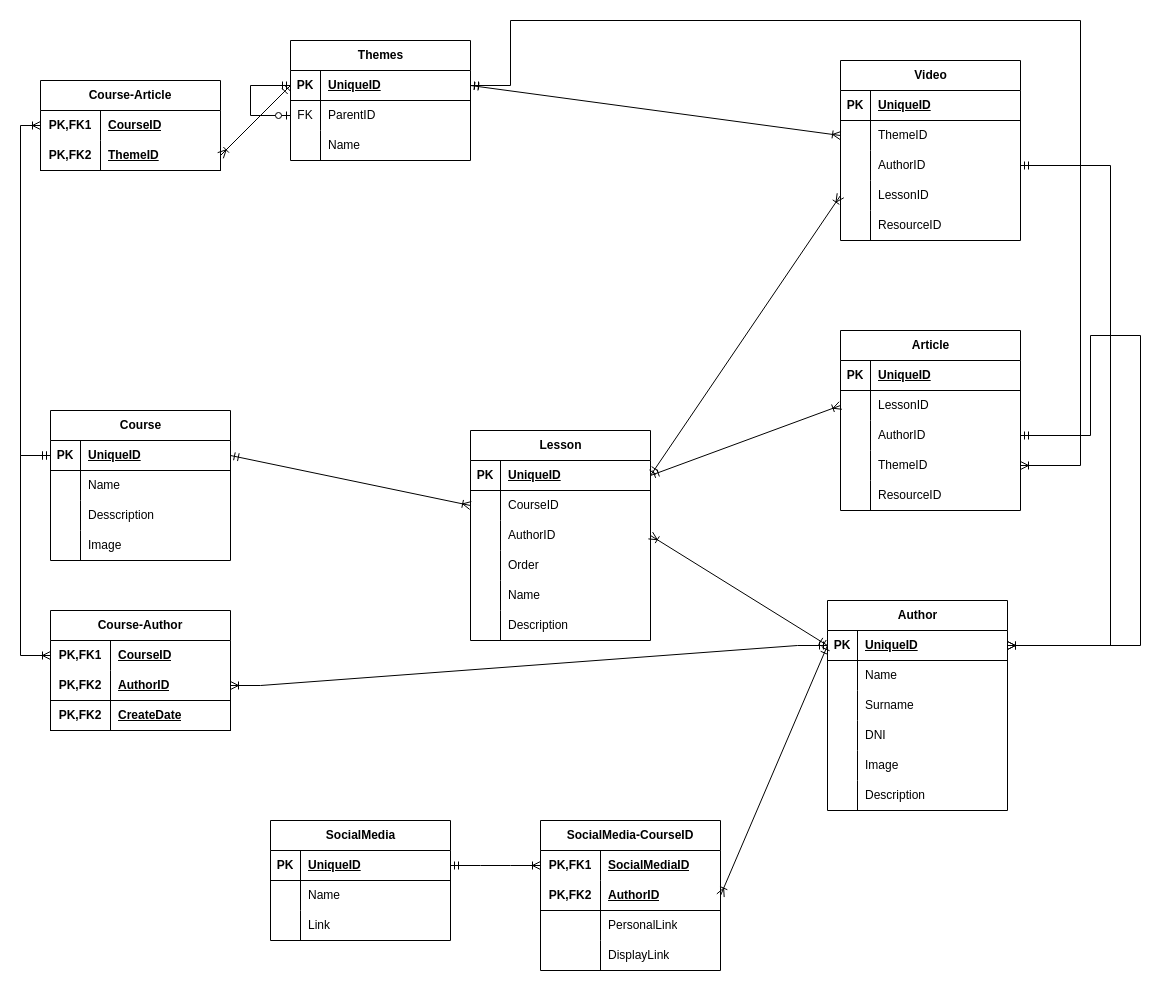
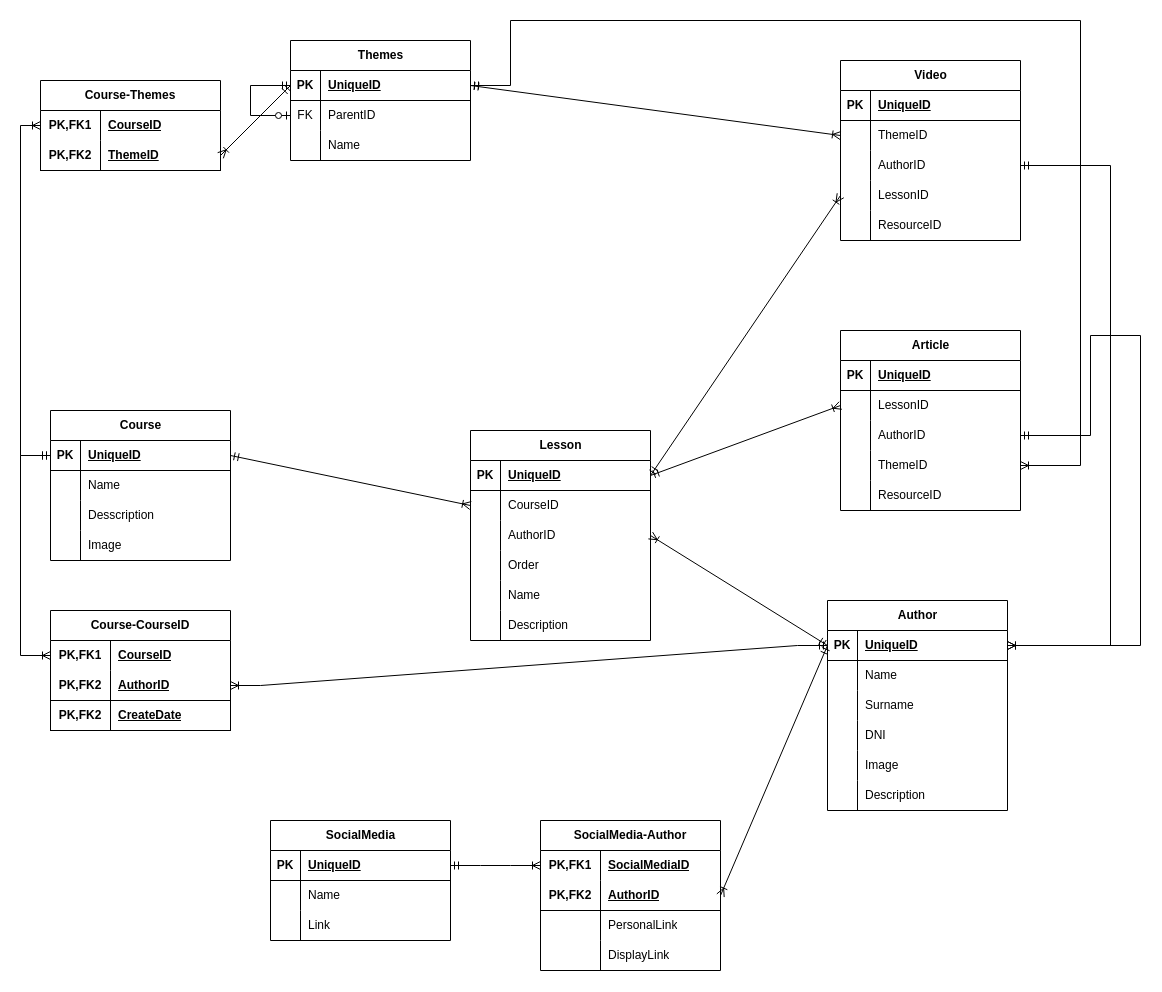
node "Course-Article": label "Course-Article" -> "Course-Themes"
node "Course-Author": label "Course-Author" -> "Course-CourseID"
node "SocialMedia-CourseID": label "SocialMedia-CourseID" -> "SocialMedia-Author"
